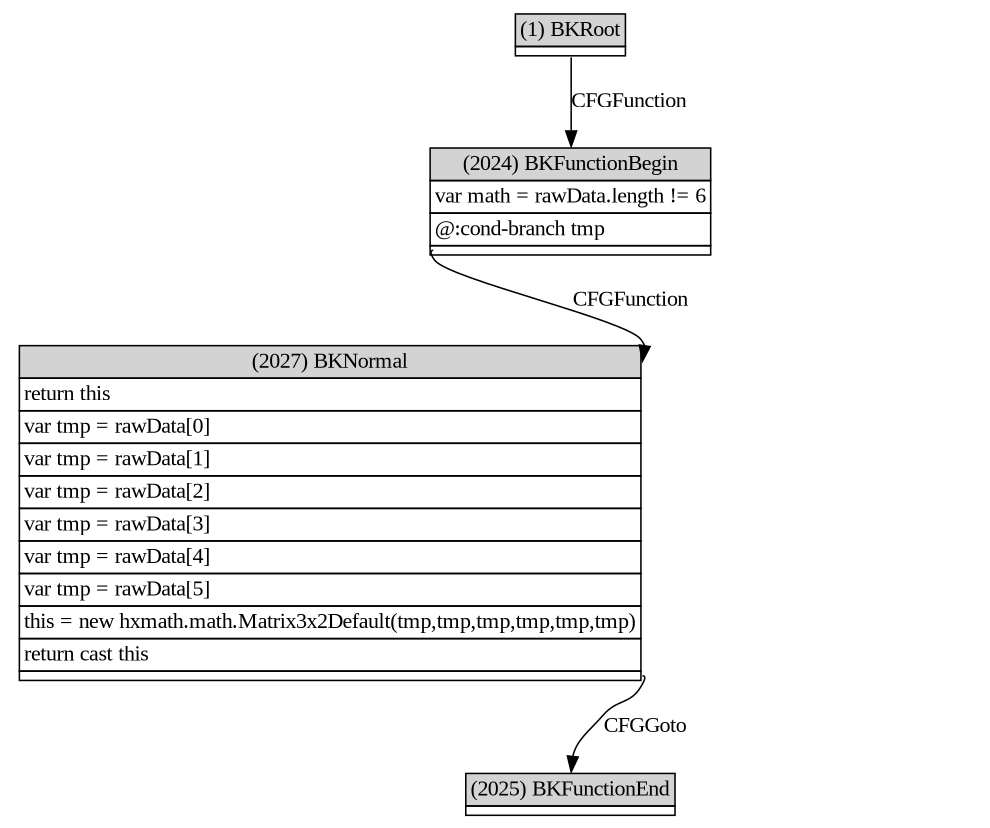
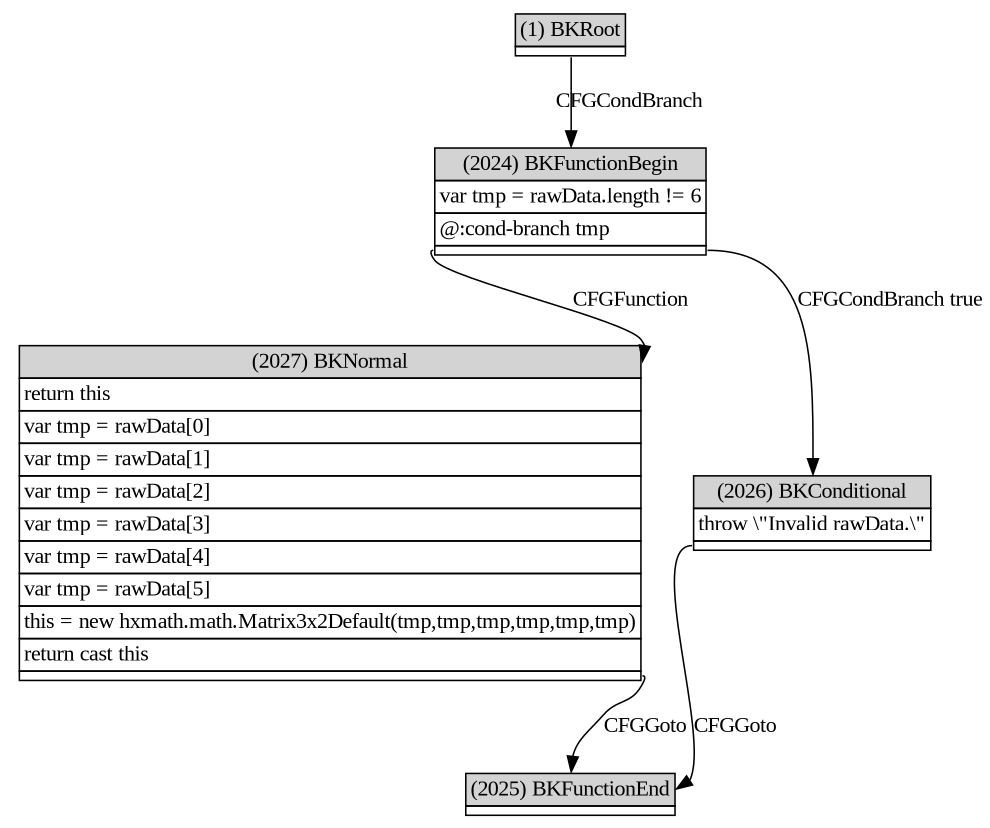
edge "(1) BKRoot" -> "(2024) BKFunctionBegin": label "CFGFunction" -> "CFGCondBranch"
node "(2024) BKFunctionBegin": text "var math = rawData.length != 6" -> "var tmp = rawData.length != 6"
node "(2026) BKConditional": added
